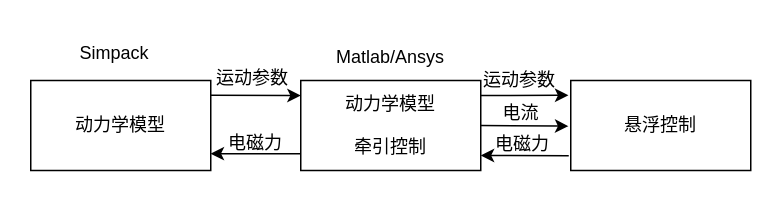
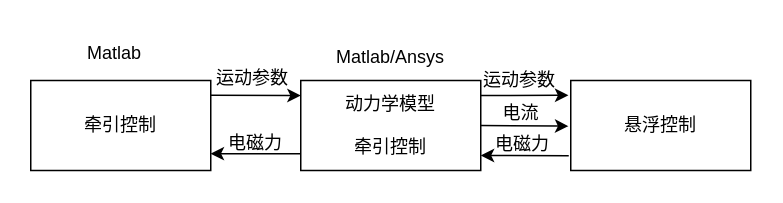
node "Simpack": label "Simpack" -> "Matlab"
node "动力学模型": label "动力学模型" -> "牵引控制"
